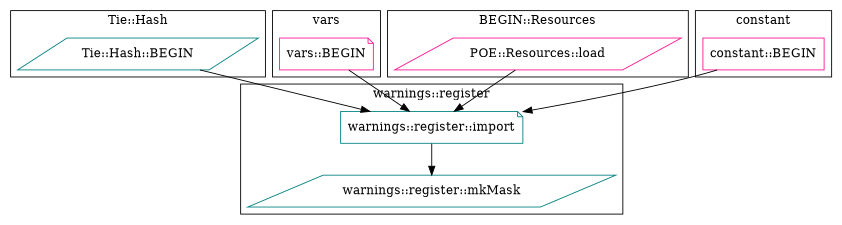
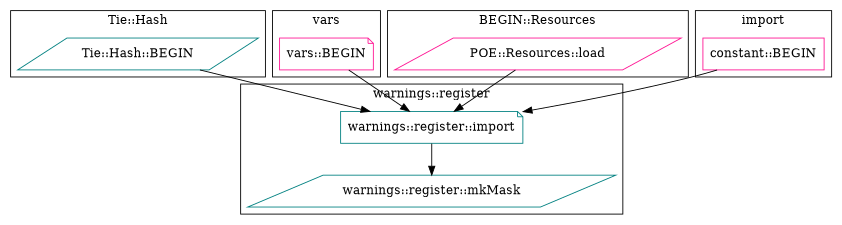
cluster "constant": label "constant" -> "import"
